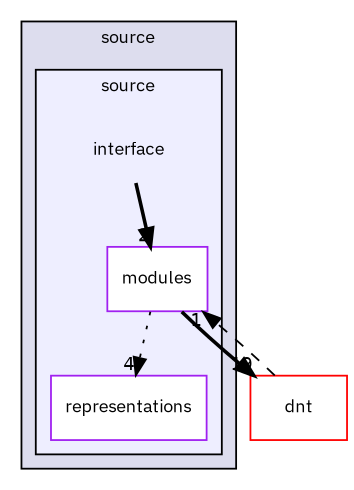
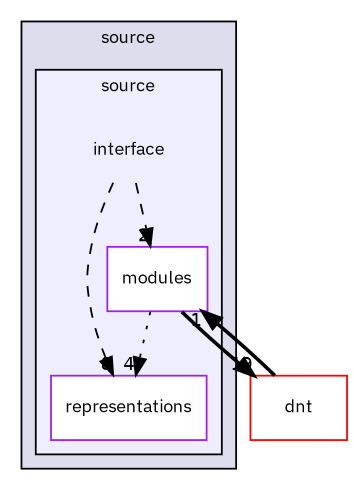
edge "interface" -> "modules": style bold -> dashed
edge "interface" -> "representations": added
edge "dnt" -> "modules": style dashed -> bold
